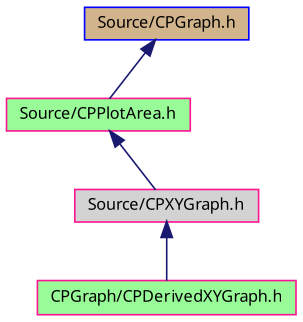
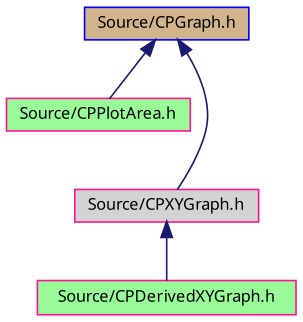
edge "Source/CPXYGraph.h" -> "Source/CPPlotArea.h": now "Source/CPXYGraph.h" -> "Source/CPGraph.h"
node "CPGraph/CPDerivedXYGraph.h": label "CPGraph/CPDerivedXYGraph.h" -> "Source/CPDerivedXYGraph.h"
